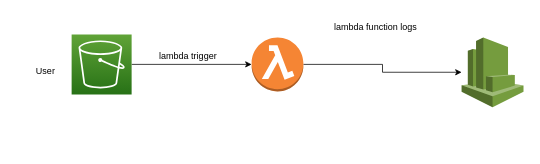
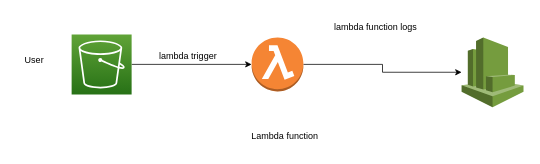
node "User": moved (45, 71) -> (34, 60)
node "Lambda function": added
